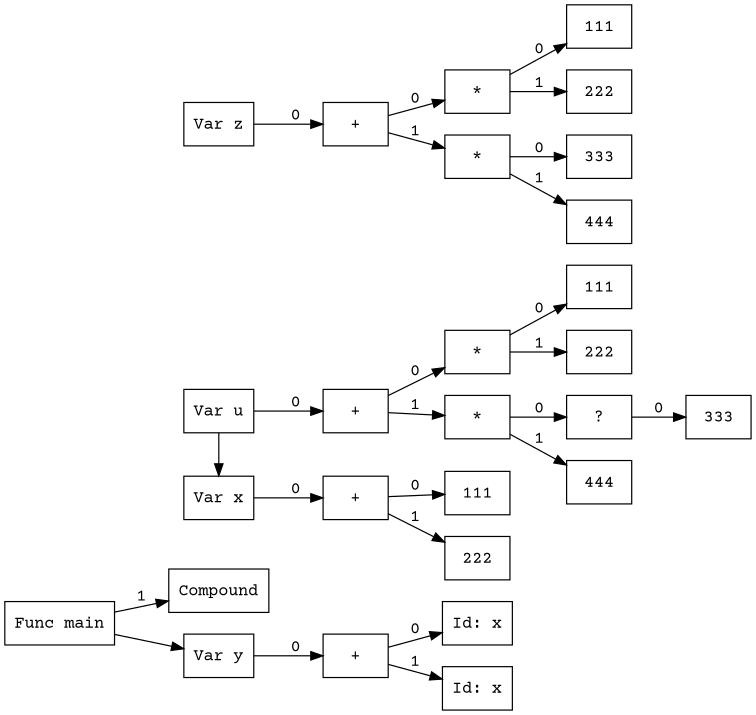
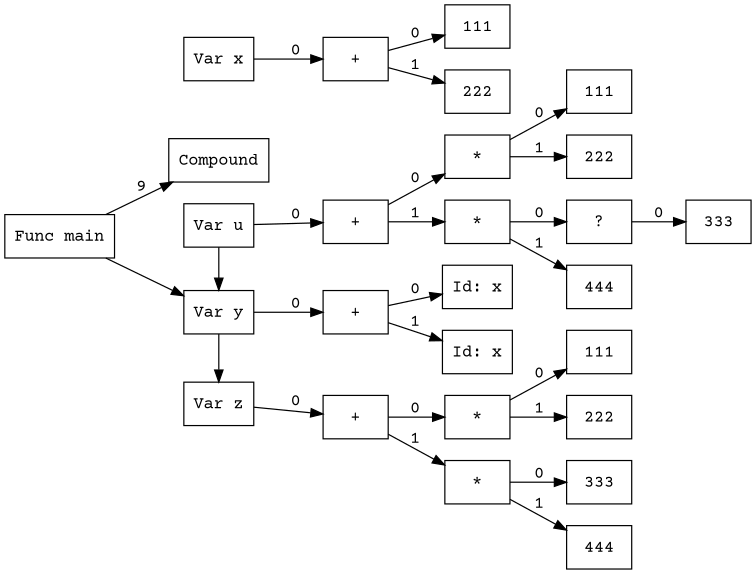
edge "Var y" -> "Var z": added
edge "Var u" -> "Var x": now "Var u" -> "Var y"
edge "Func main" -> "Compound": label "1" -> "9"
